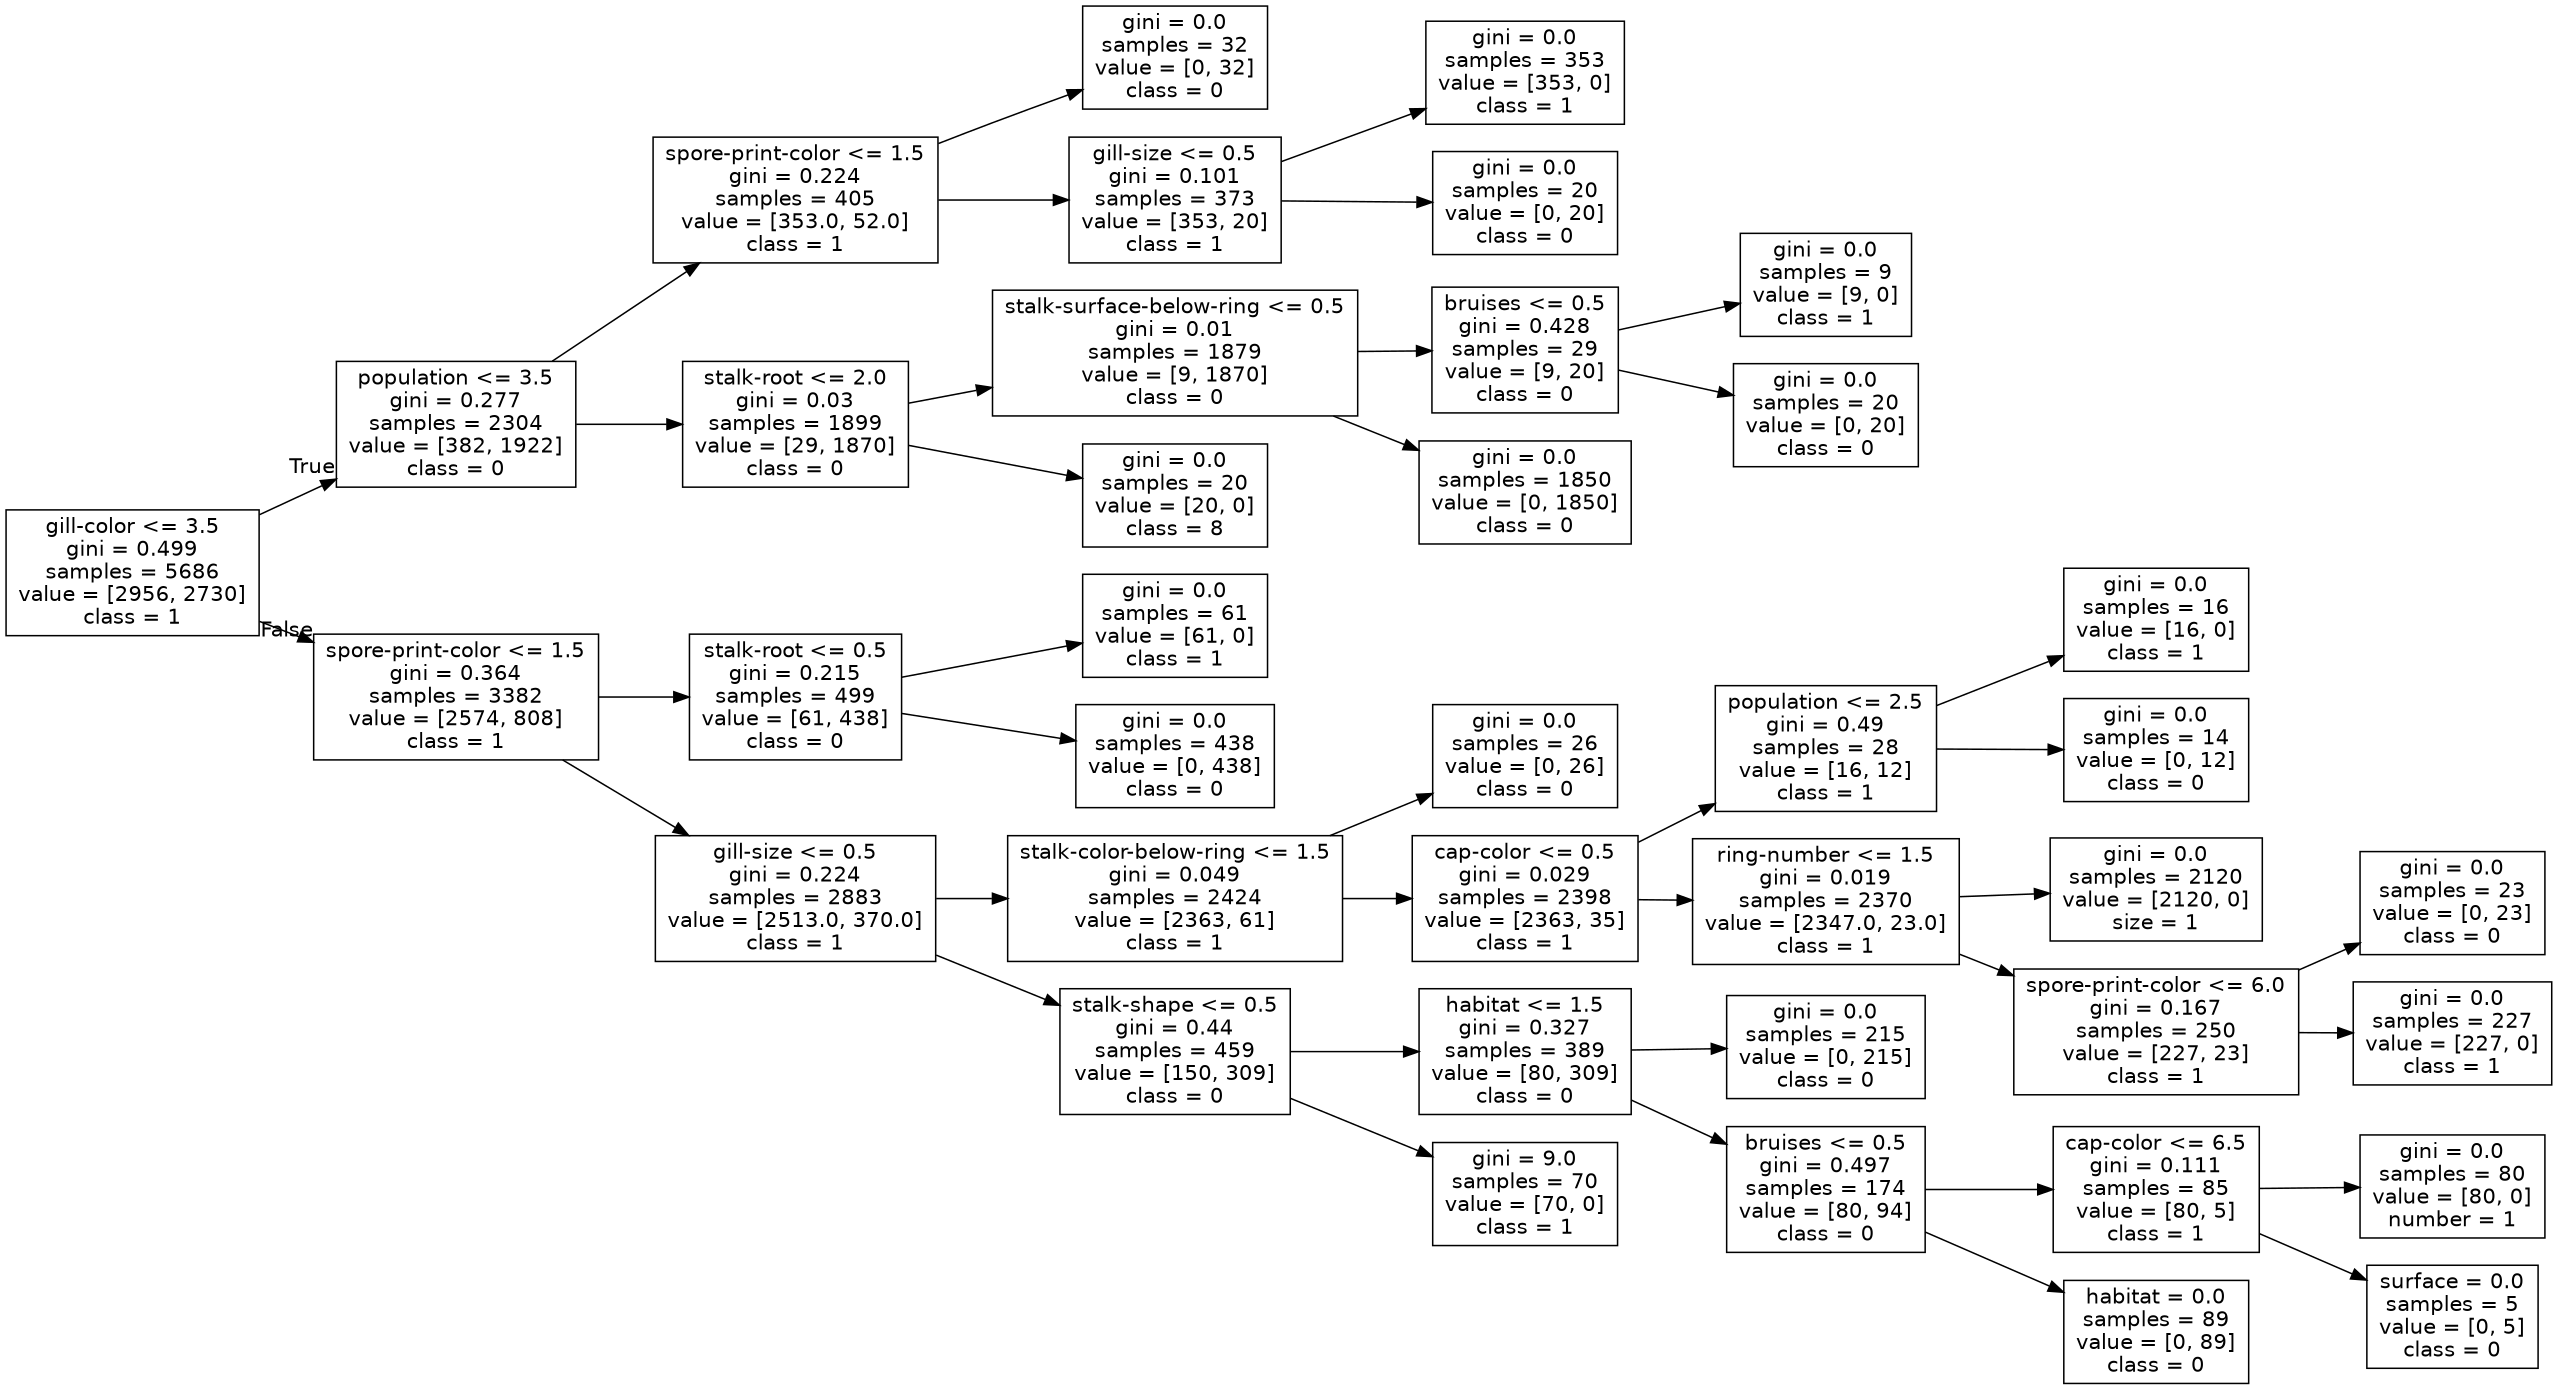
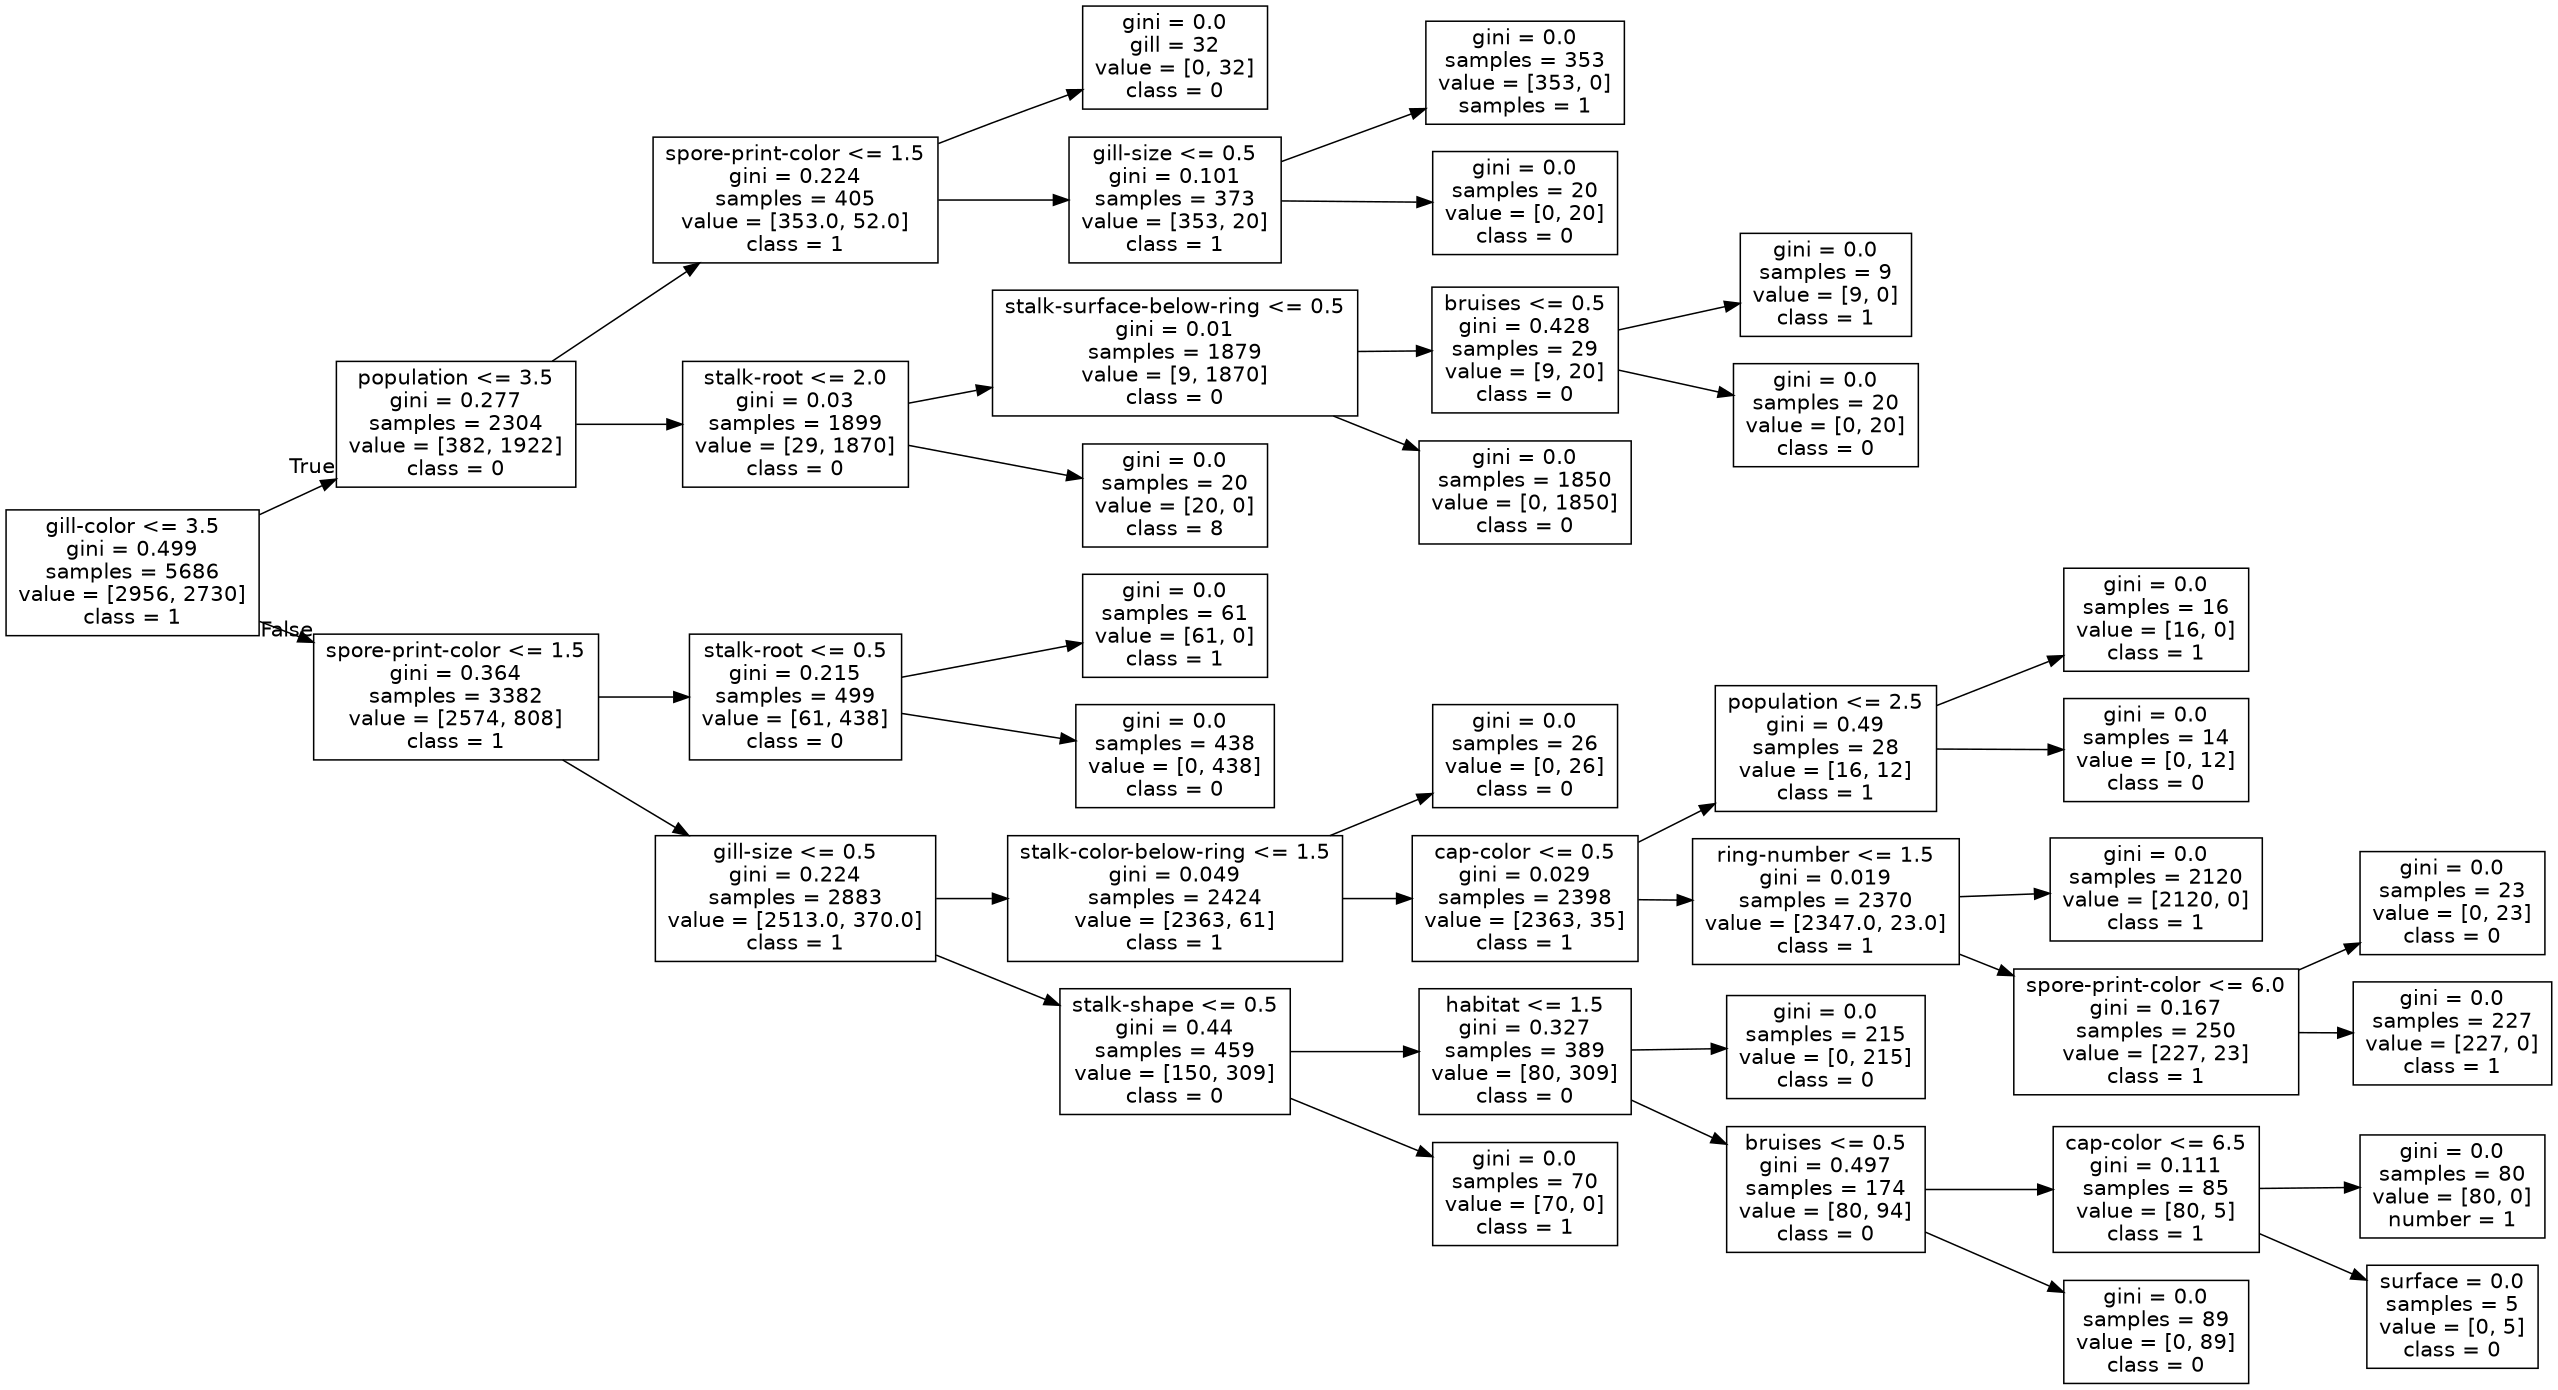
node "gini = 0.0 samples = 32 value = [0, 32] class = 0": label "gini = 0.0 samples = 32 value = [0, 32] class = 0" -> "gini = 0.0 gill = 32 value = [0, 32] class = 0"
node "gini = 0.0 samples = 353 value = [353, 0] class = 1": label "gini = 0.0 samples = 353 value = [353, 0] class = 1" -> "gini = 0.0 samples = 353 value = [353, 0] samples = 1"
node "gini = 0.0 samples = 2120 value = [2120, 0] size = 1": label "gini = 0.0 samples = 2120 value = [2120, 0] size = 1" -> "gini = 0.0 samples = 2120 value = [2120, 0] class = 1"
node "gini = 9.0 samples = 70 value = [70, 0] class = 1": label "gini = 9.0 samples = 70 value = [70, 0] class = 1" -> "gini = 0.0 samples = 70 value = [70, 0] class = 1"
node "habitat = 0.0 samples = 89 value = [0, 89] class = 0": label "habitat = 0.0 samples = 89 value = [0, 89] class = 0" -> "gini = 0.0 samples = 89 value = [0, 89] class = 0"
